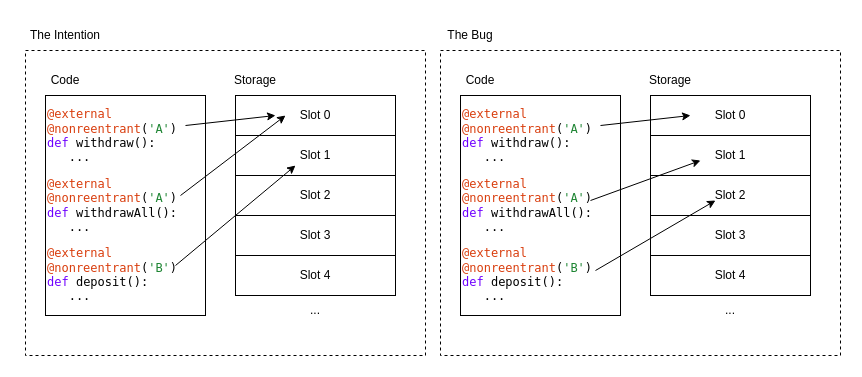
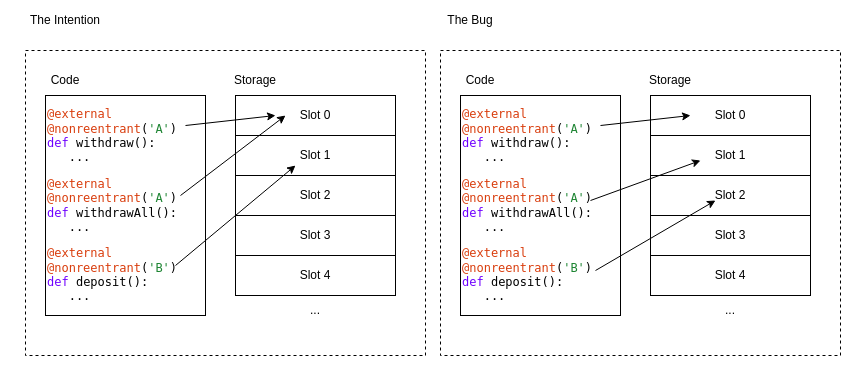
node "The Intention": moved (66, 36) -> (66, 21)
node "The Bug": moved (471, 36) -> (471, 21)
